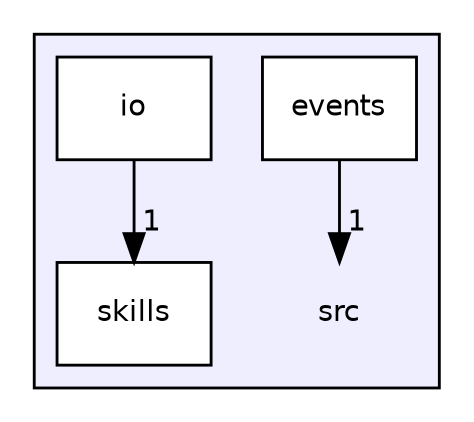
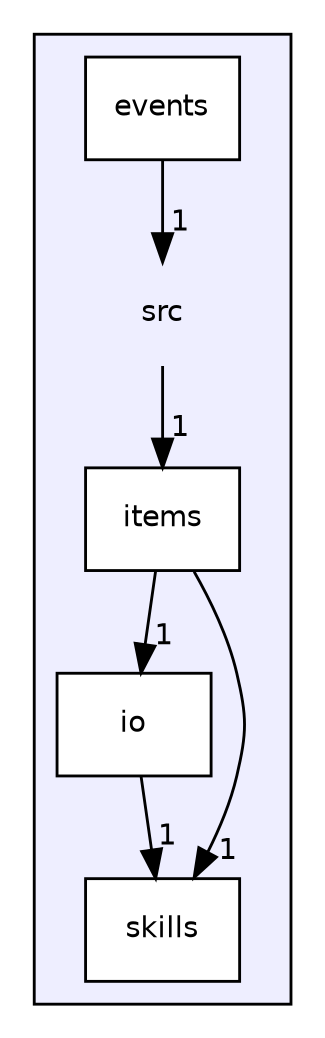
node "items": added
